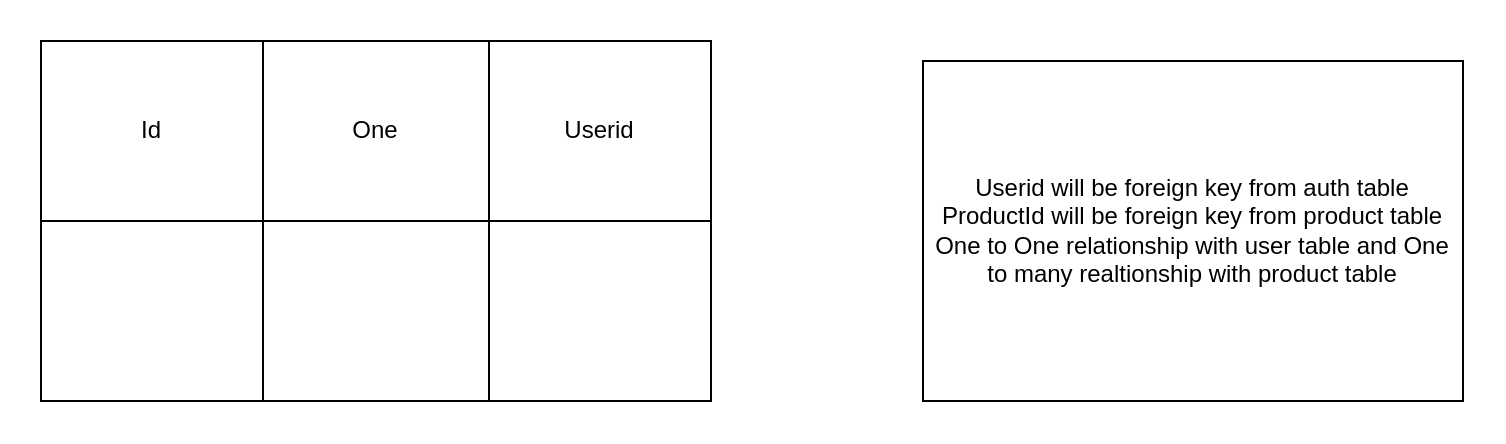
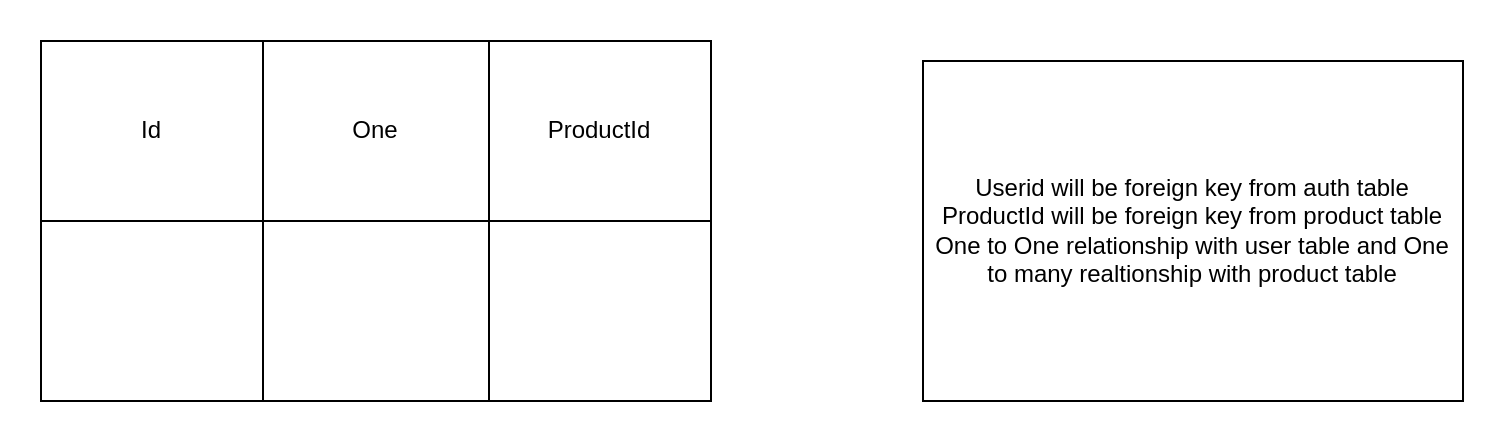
node "Userid": label "Userid" -> "ProductId"
